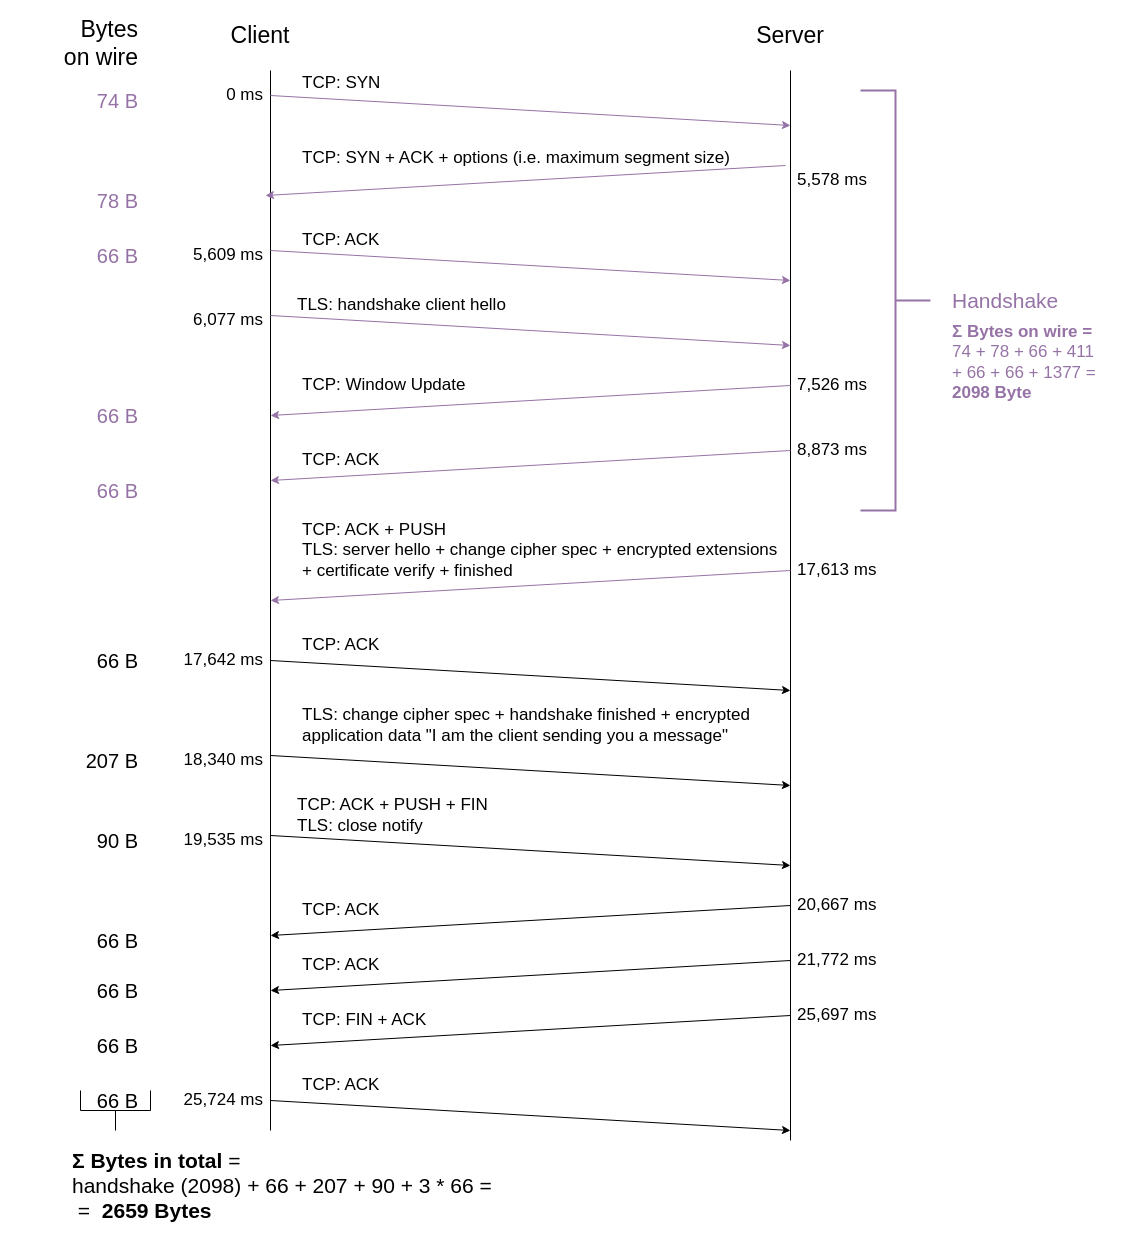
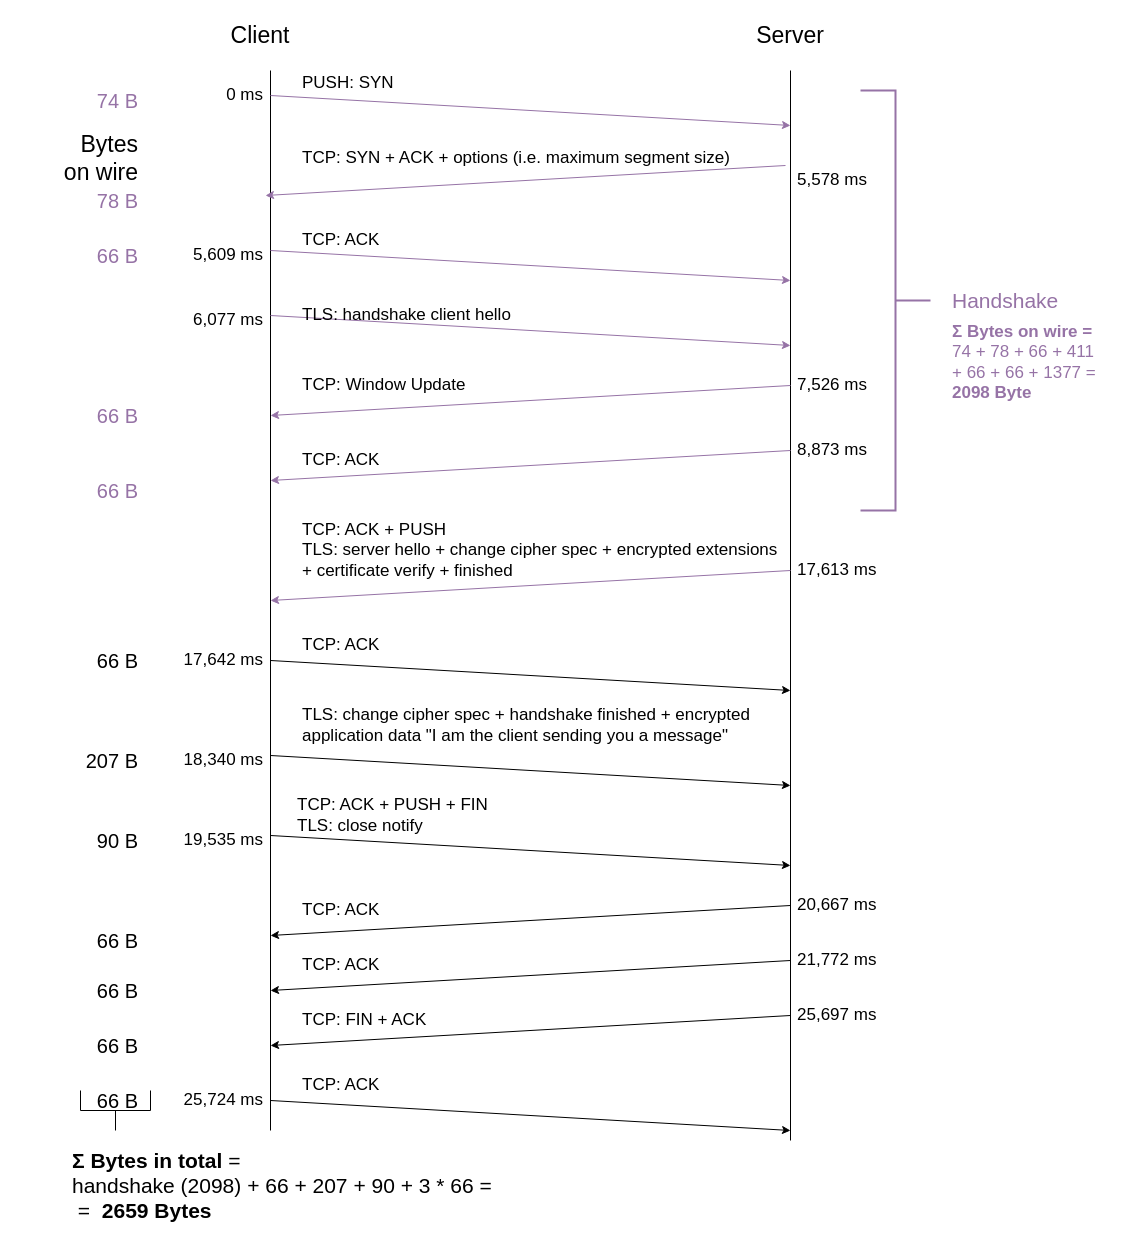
node "Bytes on wire": moved (81, 43) -> (81, 158)
node "TCP: SYN": label "TCP: SYN" -> "PUSH: SYN"
node "TLS: handshake client hello": moved (411, 306) -> (416, 316)
